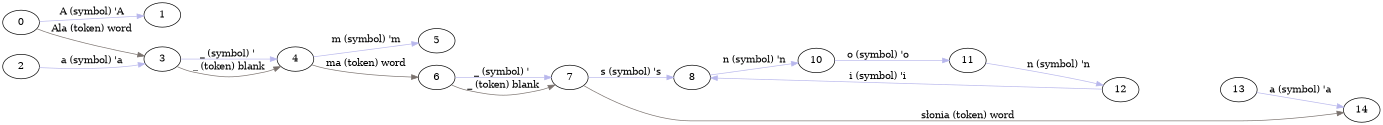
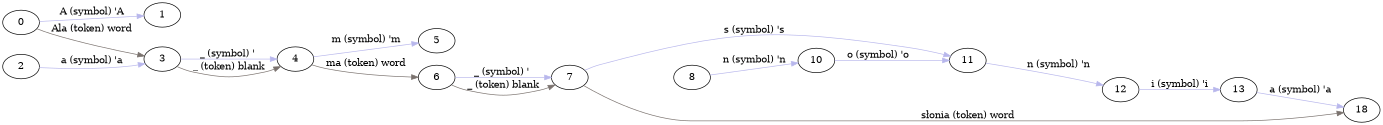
edge "7" -> "8": now "7" -> "11"
edge "12" -> "8": now "12" -> "13"
node "14": label "14" -> "18"
